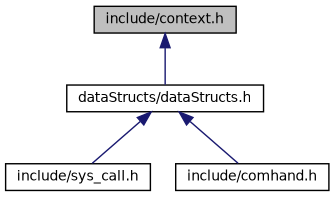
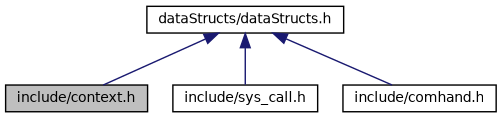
edge "dataStructs/dataStructs.h" -> "include/context.h": reversed
